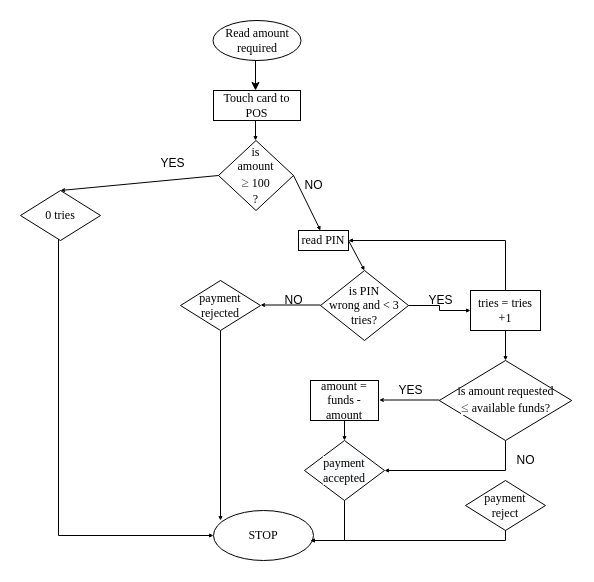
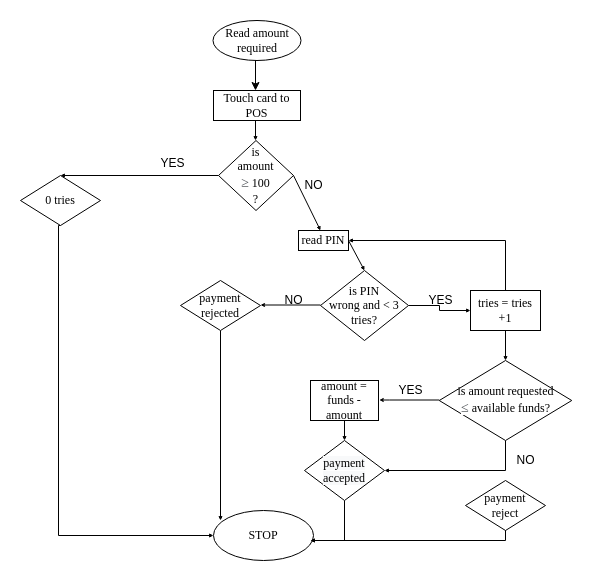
node "0 tries": moved (61, 216) -> (61, 201)
